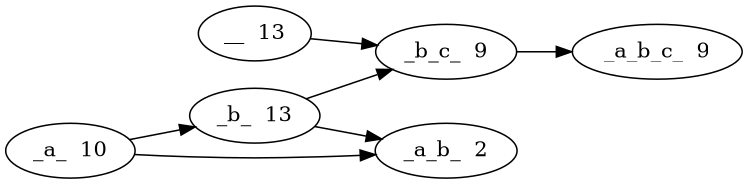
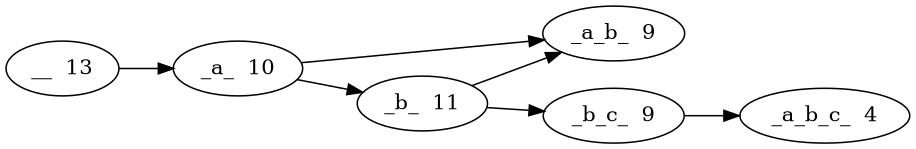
edge "__  13" -> "_b_c_  9": now "__  13" -> "_a_  10"
node "_a_b_c_  9": label "_a_b_c_  9" -> "_a_b_c_  4"
node "_b_  13": label "_b_  13" -> "_b_  11"
node "_a_b_  2": label "_a_b_  2" -> "_a_b_  9"
